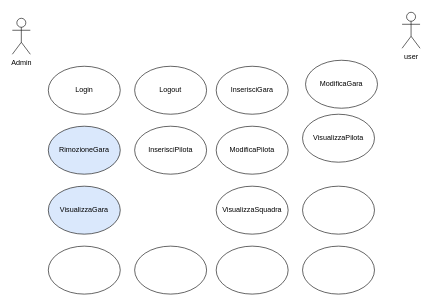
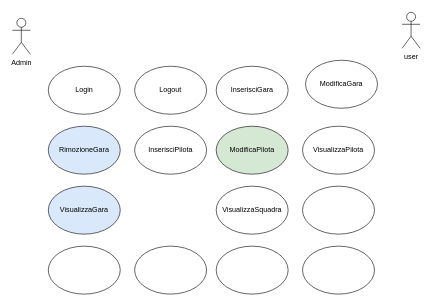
node "VisualizzaPilota": moved (339, 138) -> (339, 150)
node "ModificaPilota": fillcolor #ffffff -> #d5e8d4
